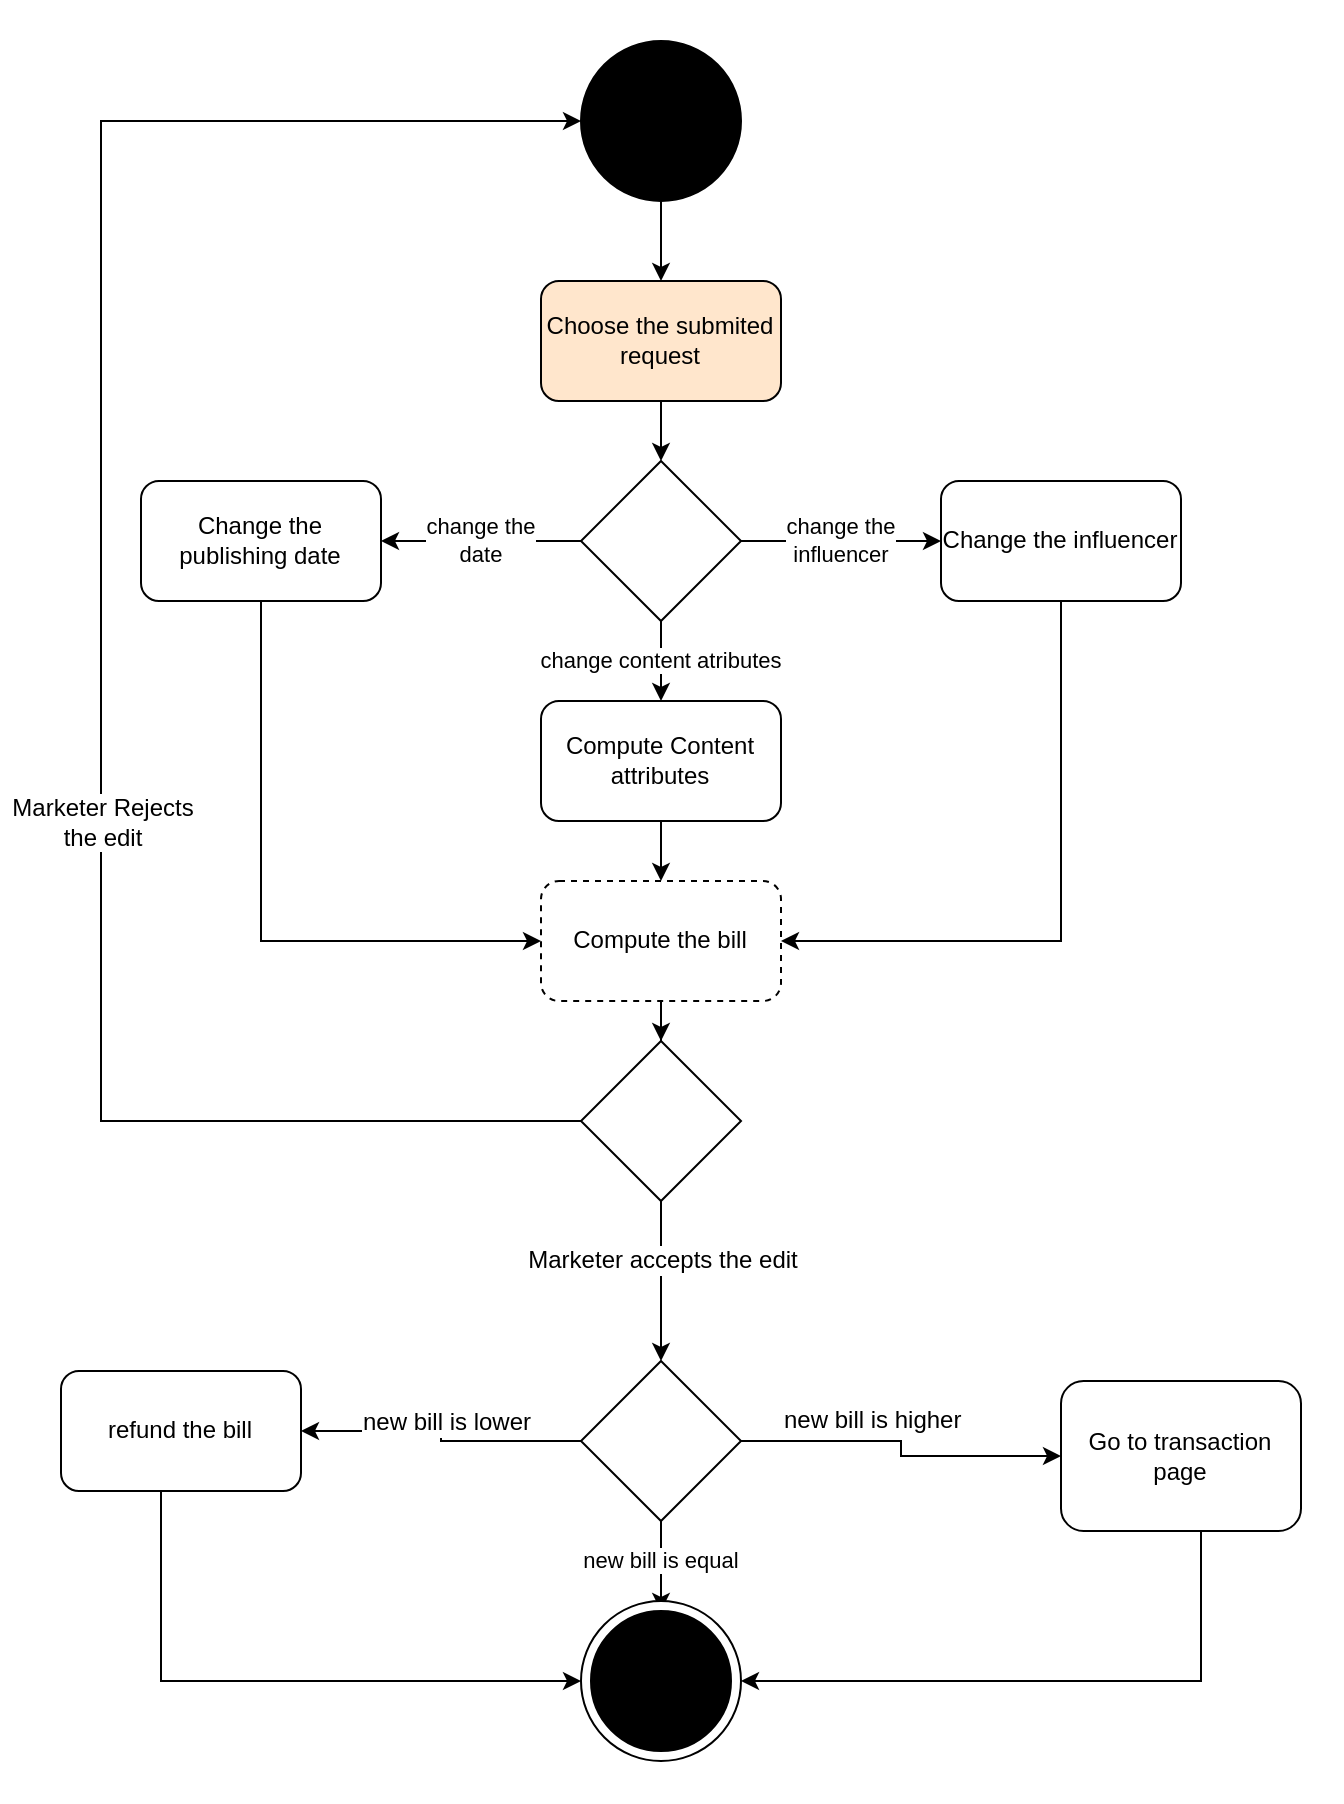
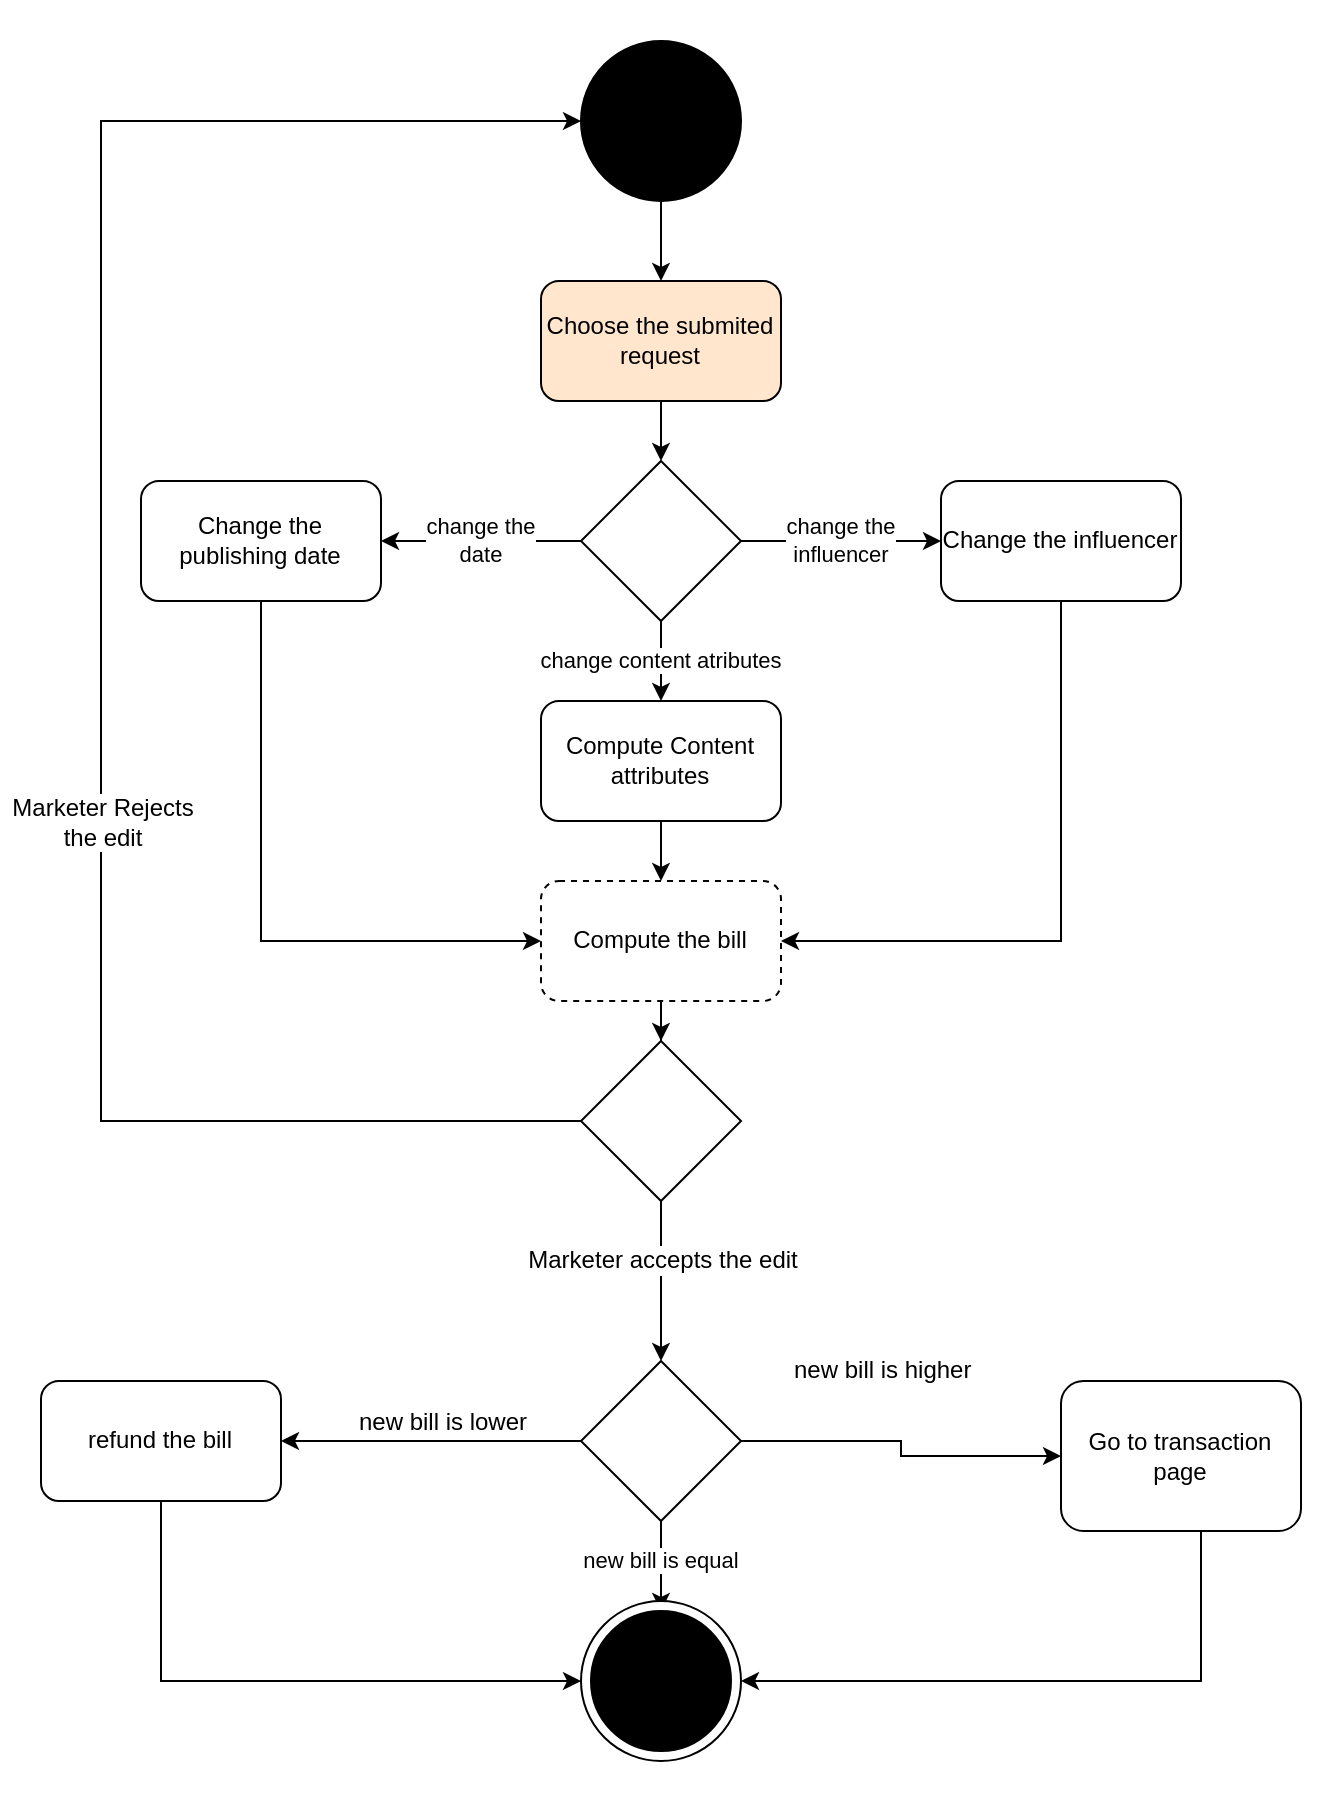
node "new bill is higher": moved (901, 1421) -> (911, 1371)
node "refund the bill": moved (181, 1431) -> (161, 1441)
